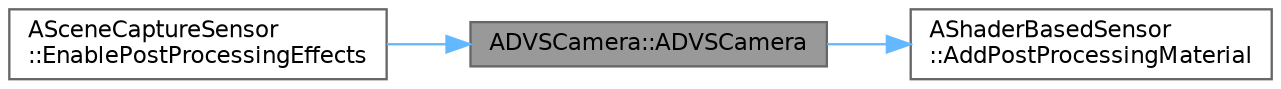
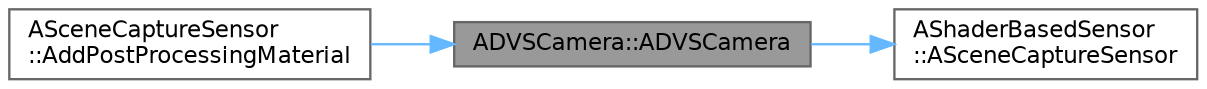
node "ASceneCaptureSensor ::EnablePostProcessingEffects": label "ASceneCaptureSensor ::EnablePostProcessingEffects" -> "ASceneCaptureSensor ::AddPostProcessingMaterial"
node "AShaderBasedSensor ::AddPostProcessingMaterial": label "AShaderBasedSensor ::AddPostProcessingMaterial" -> "AShaderBasedSensor ::ASceneCaptureSensor"
